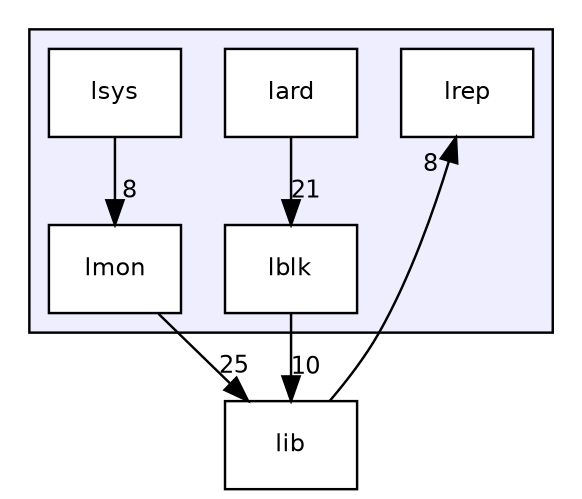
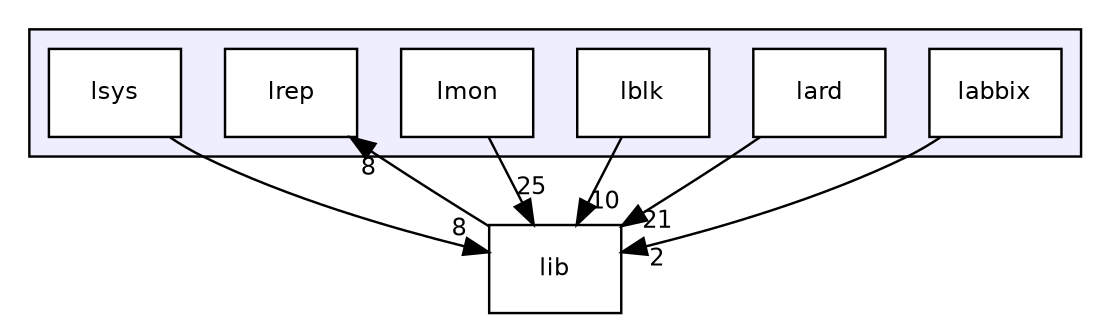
node "labbix": added
edge "lsys" -> "lmon": now "lsys" -> "lib"
edge "lard" -> "lblk": now "lard" -> "lib"
